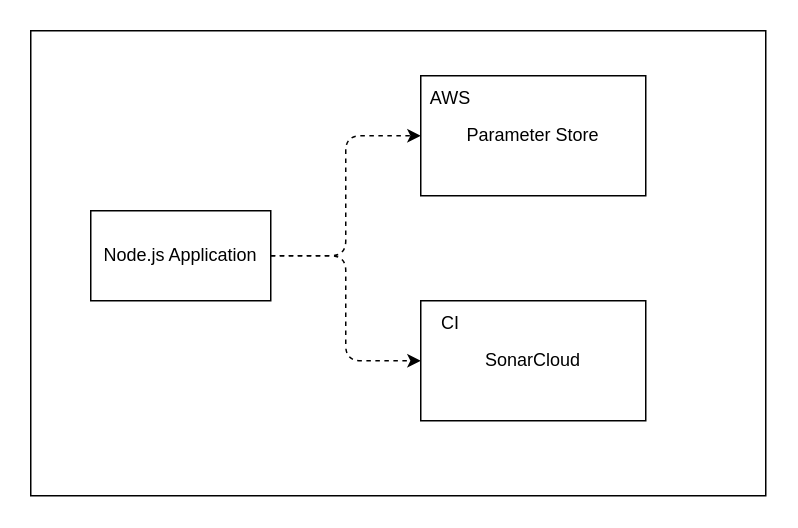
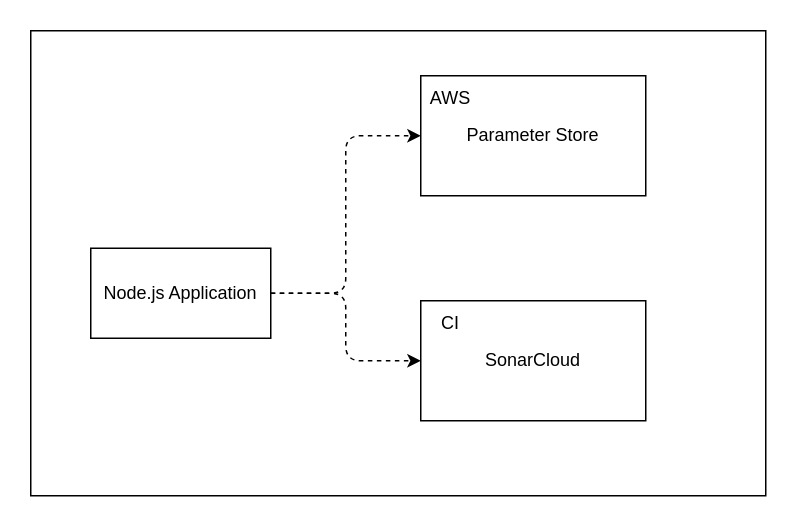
node "Node.js Application": moved (181, 256) -> (181, 293)
